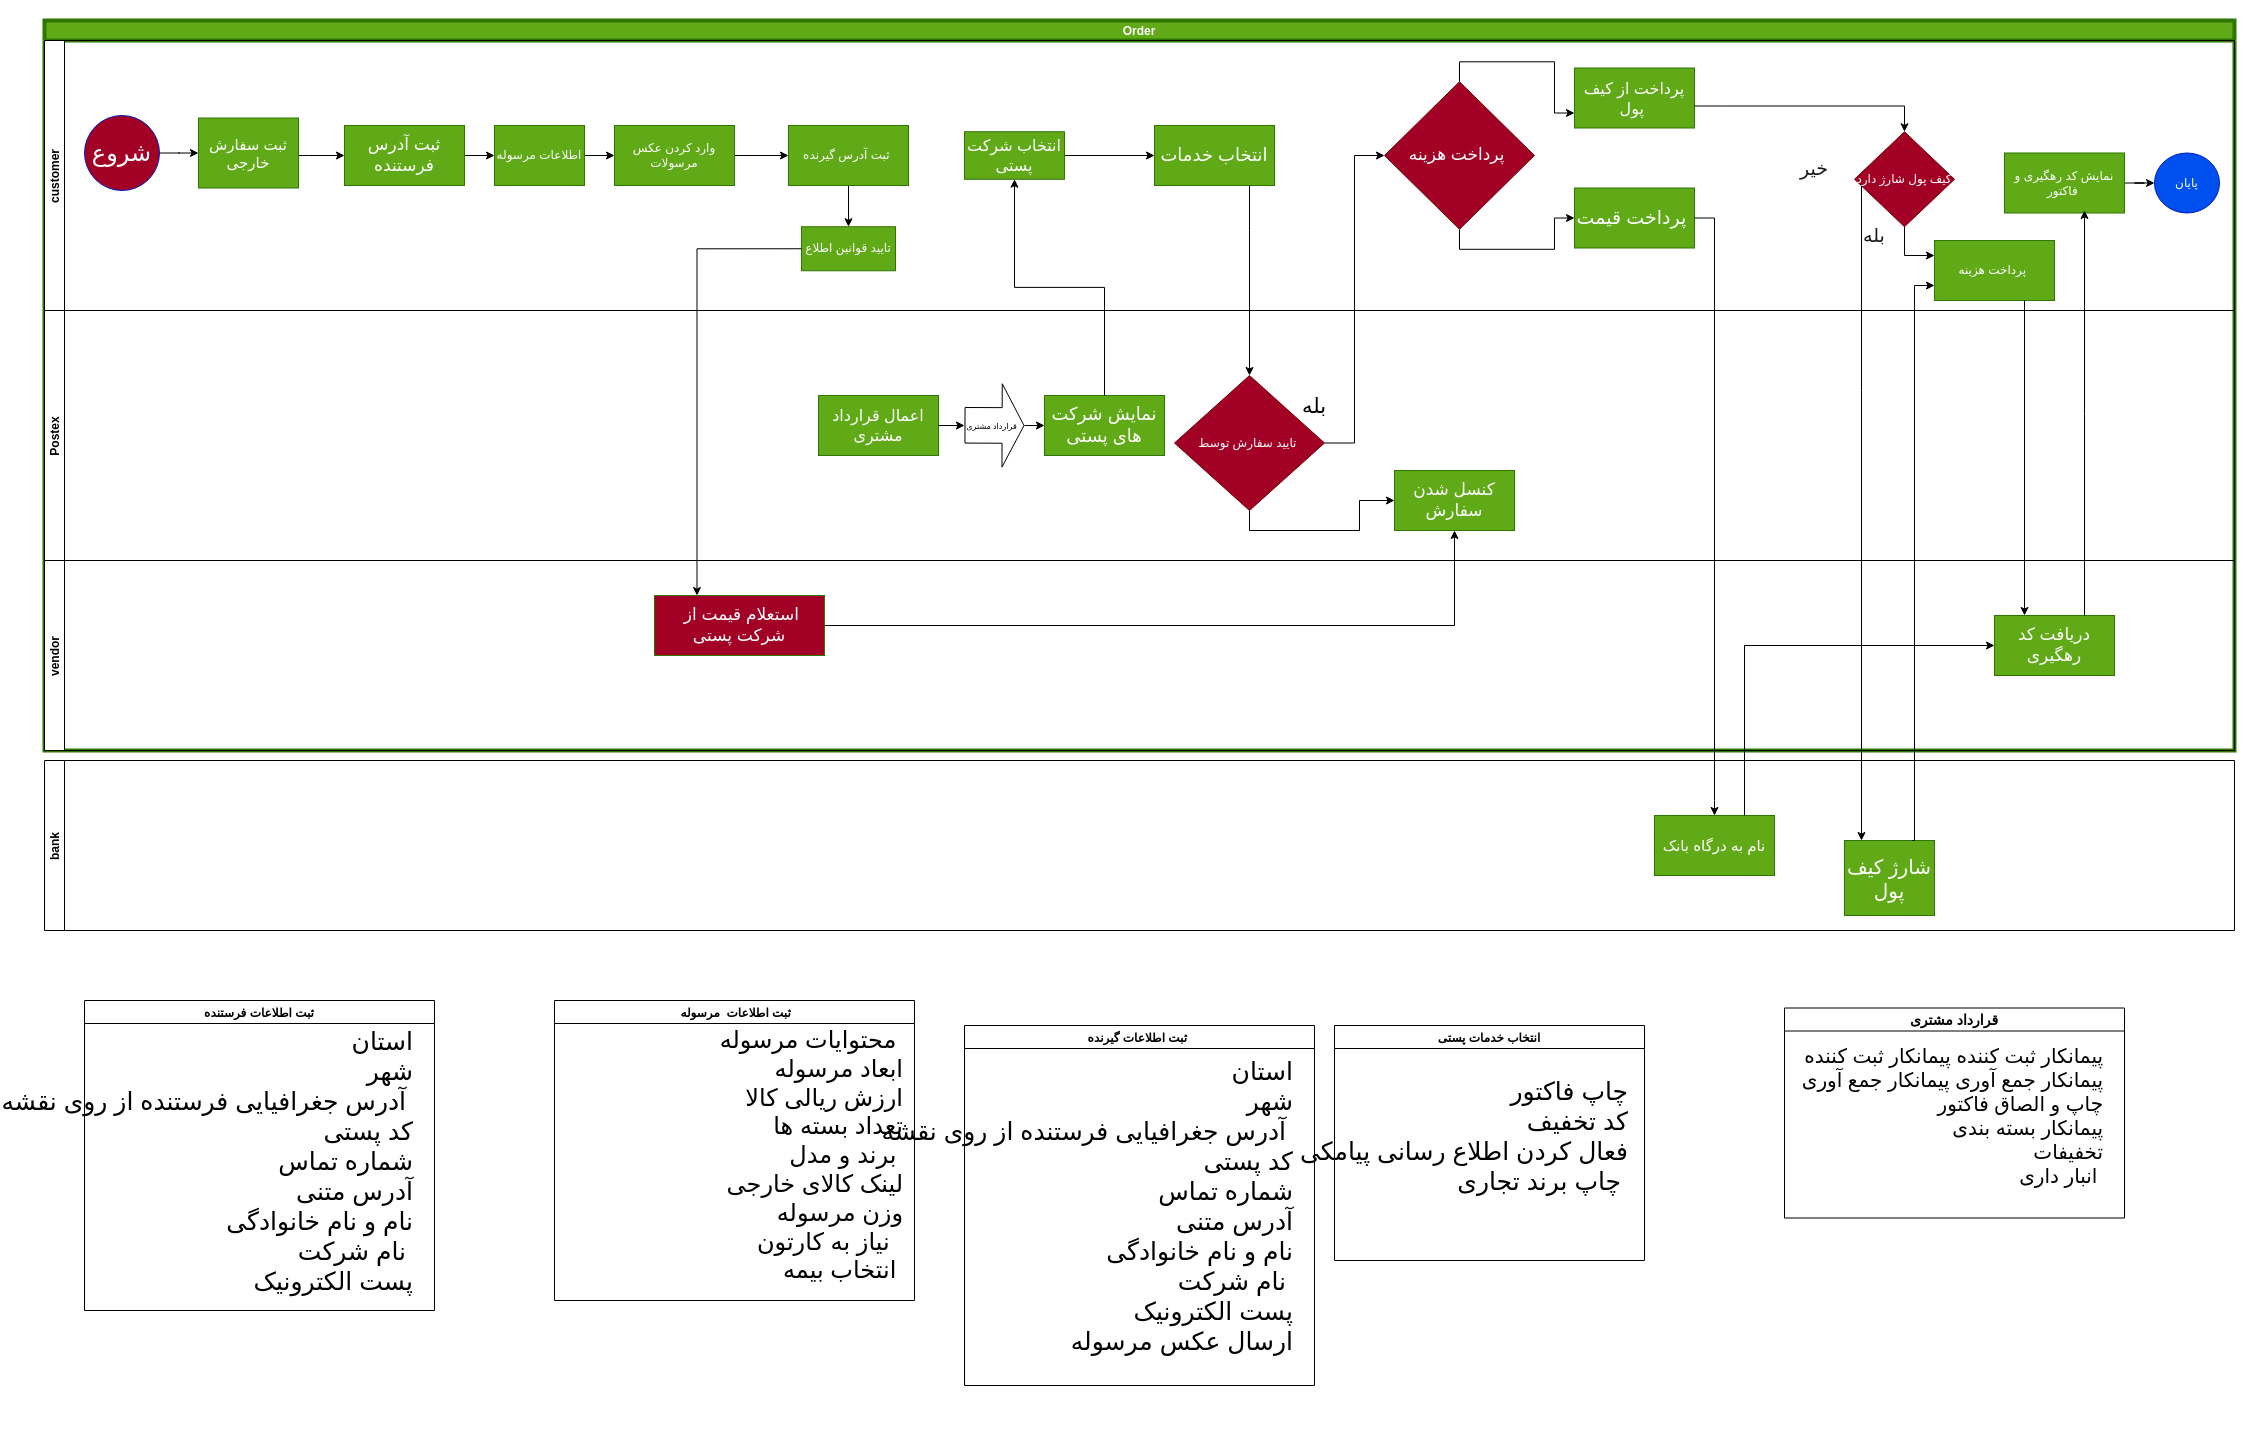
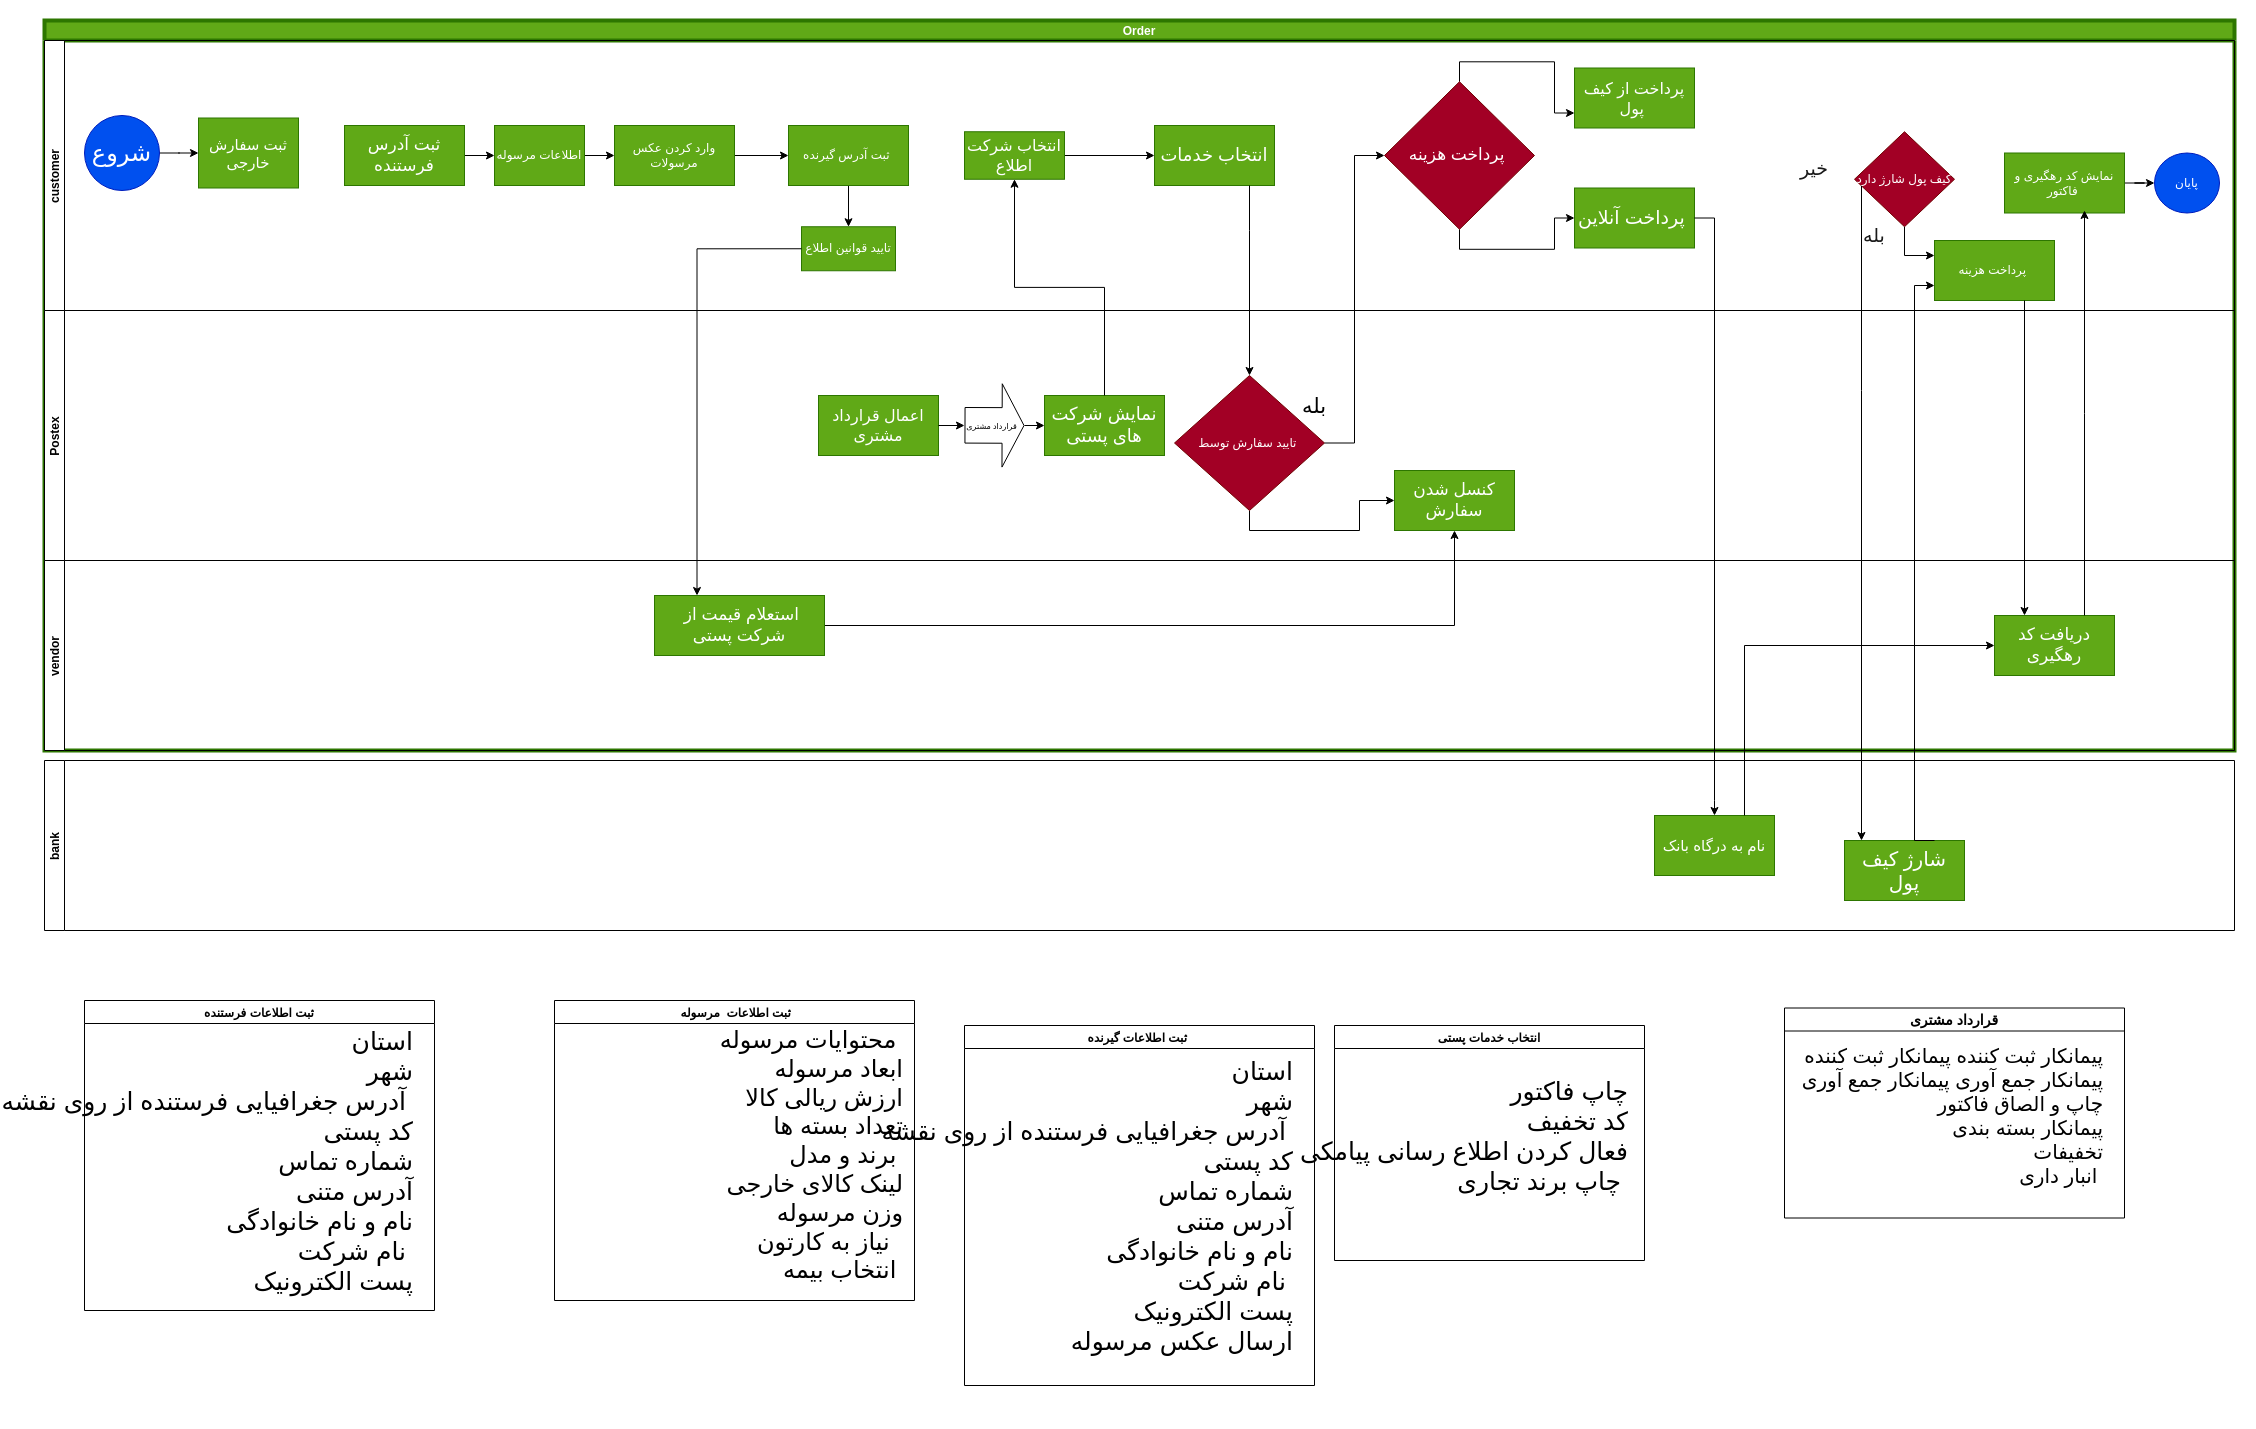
edge "پرداخت از کیف پول" -> "کیف پول شارژ دارد": removed
node "شروع": fillcolor #a20025 -> #0050ef
edge "ثبت سفارش خارجی" -> "ثبت آدرس فرستنده": removed
node "انتخاب شرکت پستی": label "انتخاب شرکت پستی" -> "انتخاب شرکت اطلاع"
node "پرداخت قیمت": label "پرداخت قیمت" -> "پرداخت آنلاین"
node "استعلام قیمت از شرکت پستی": fillcolor #a20025 -> #60a917
node "شارژ کیف پول": size 90x75 -> 120x60
